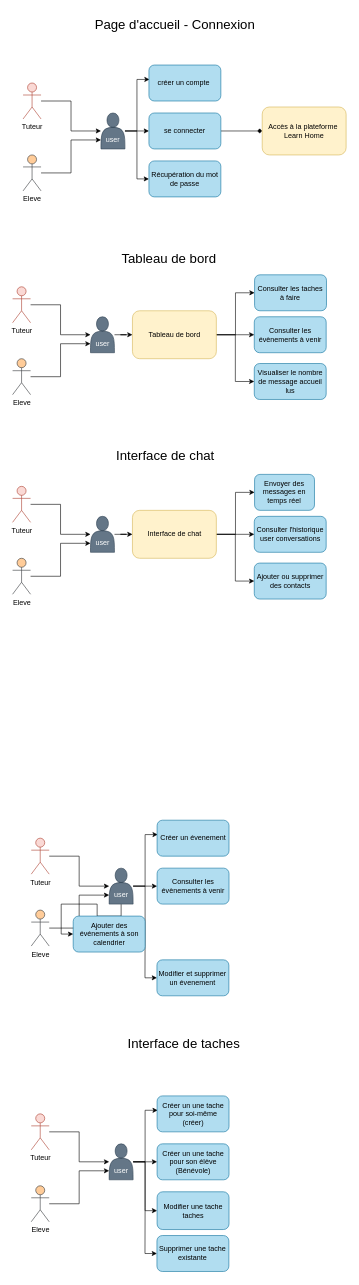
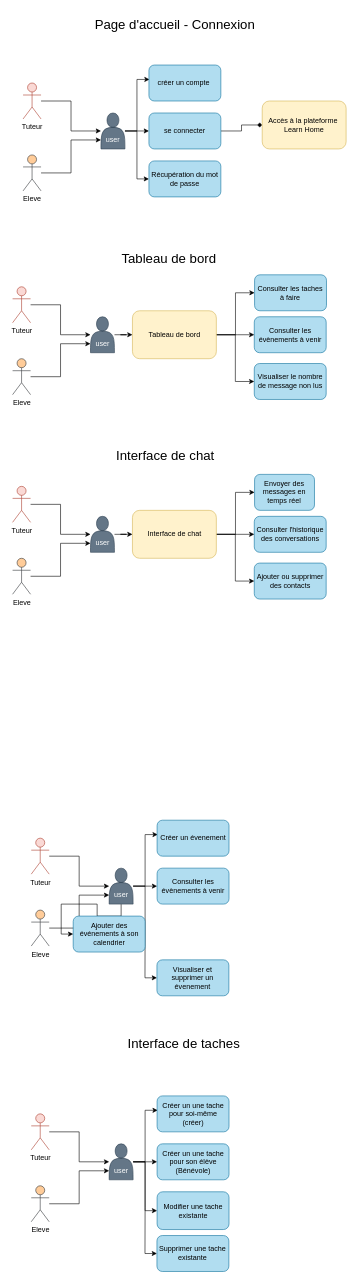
node "Accès à la plateforme Learn Home": moved (305, 131) -> (305, 125)
node "Visualiser le nombre de message accueil lus": label "Visualiser le nombre de message accueil lus" -> "Visualiser le nombre de message non lus"
node "Consulter l'historique user conversations": label "Consulter l'historique user conversations" -> "Consulter l'historique des conversations"
node "Modifier et supprimer un évenement": label "Modifier et supprimer un évenement" -> "Visualiser et supprimer un évenement"
node "Modifier une tache taches": label "Modifier une tache taches" -> "Modifier une tache existante"
